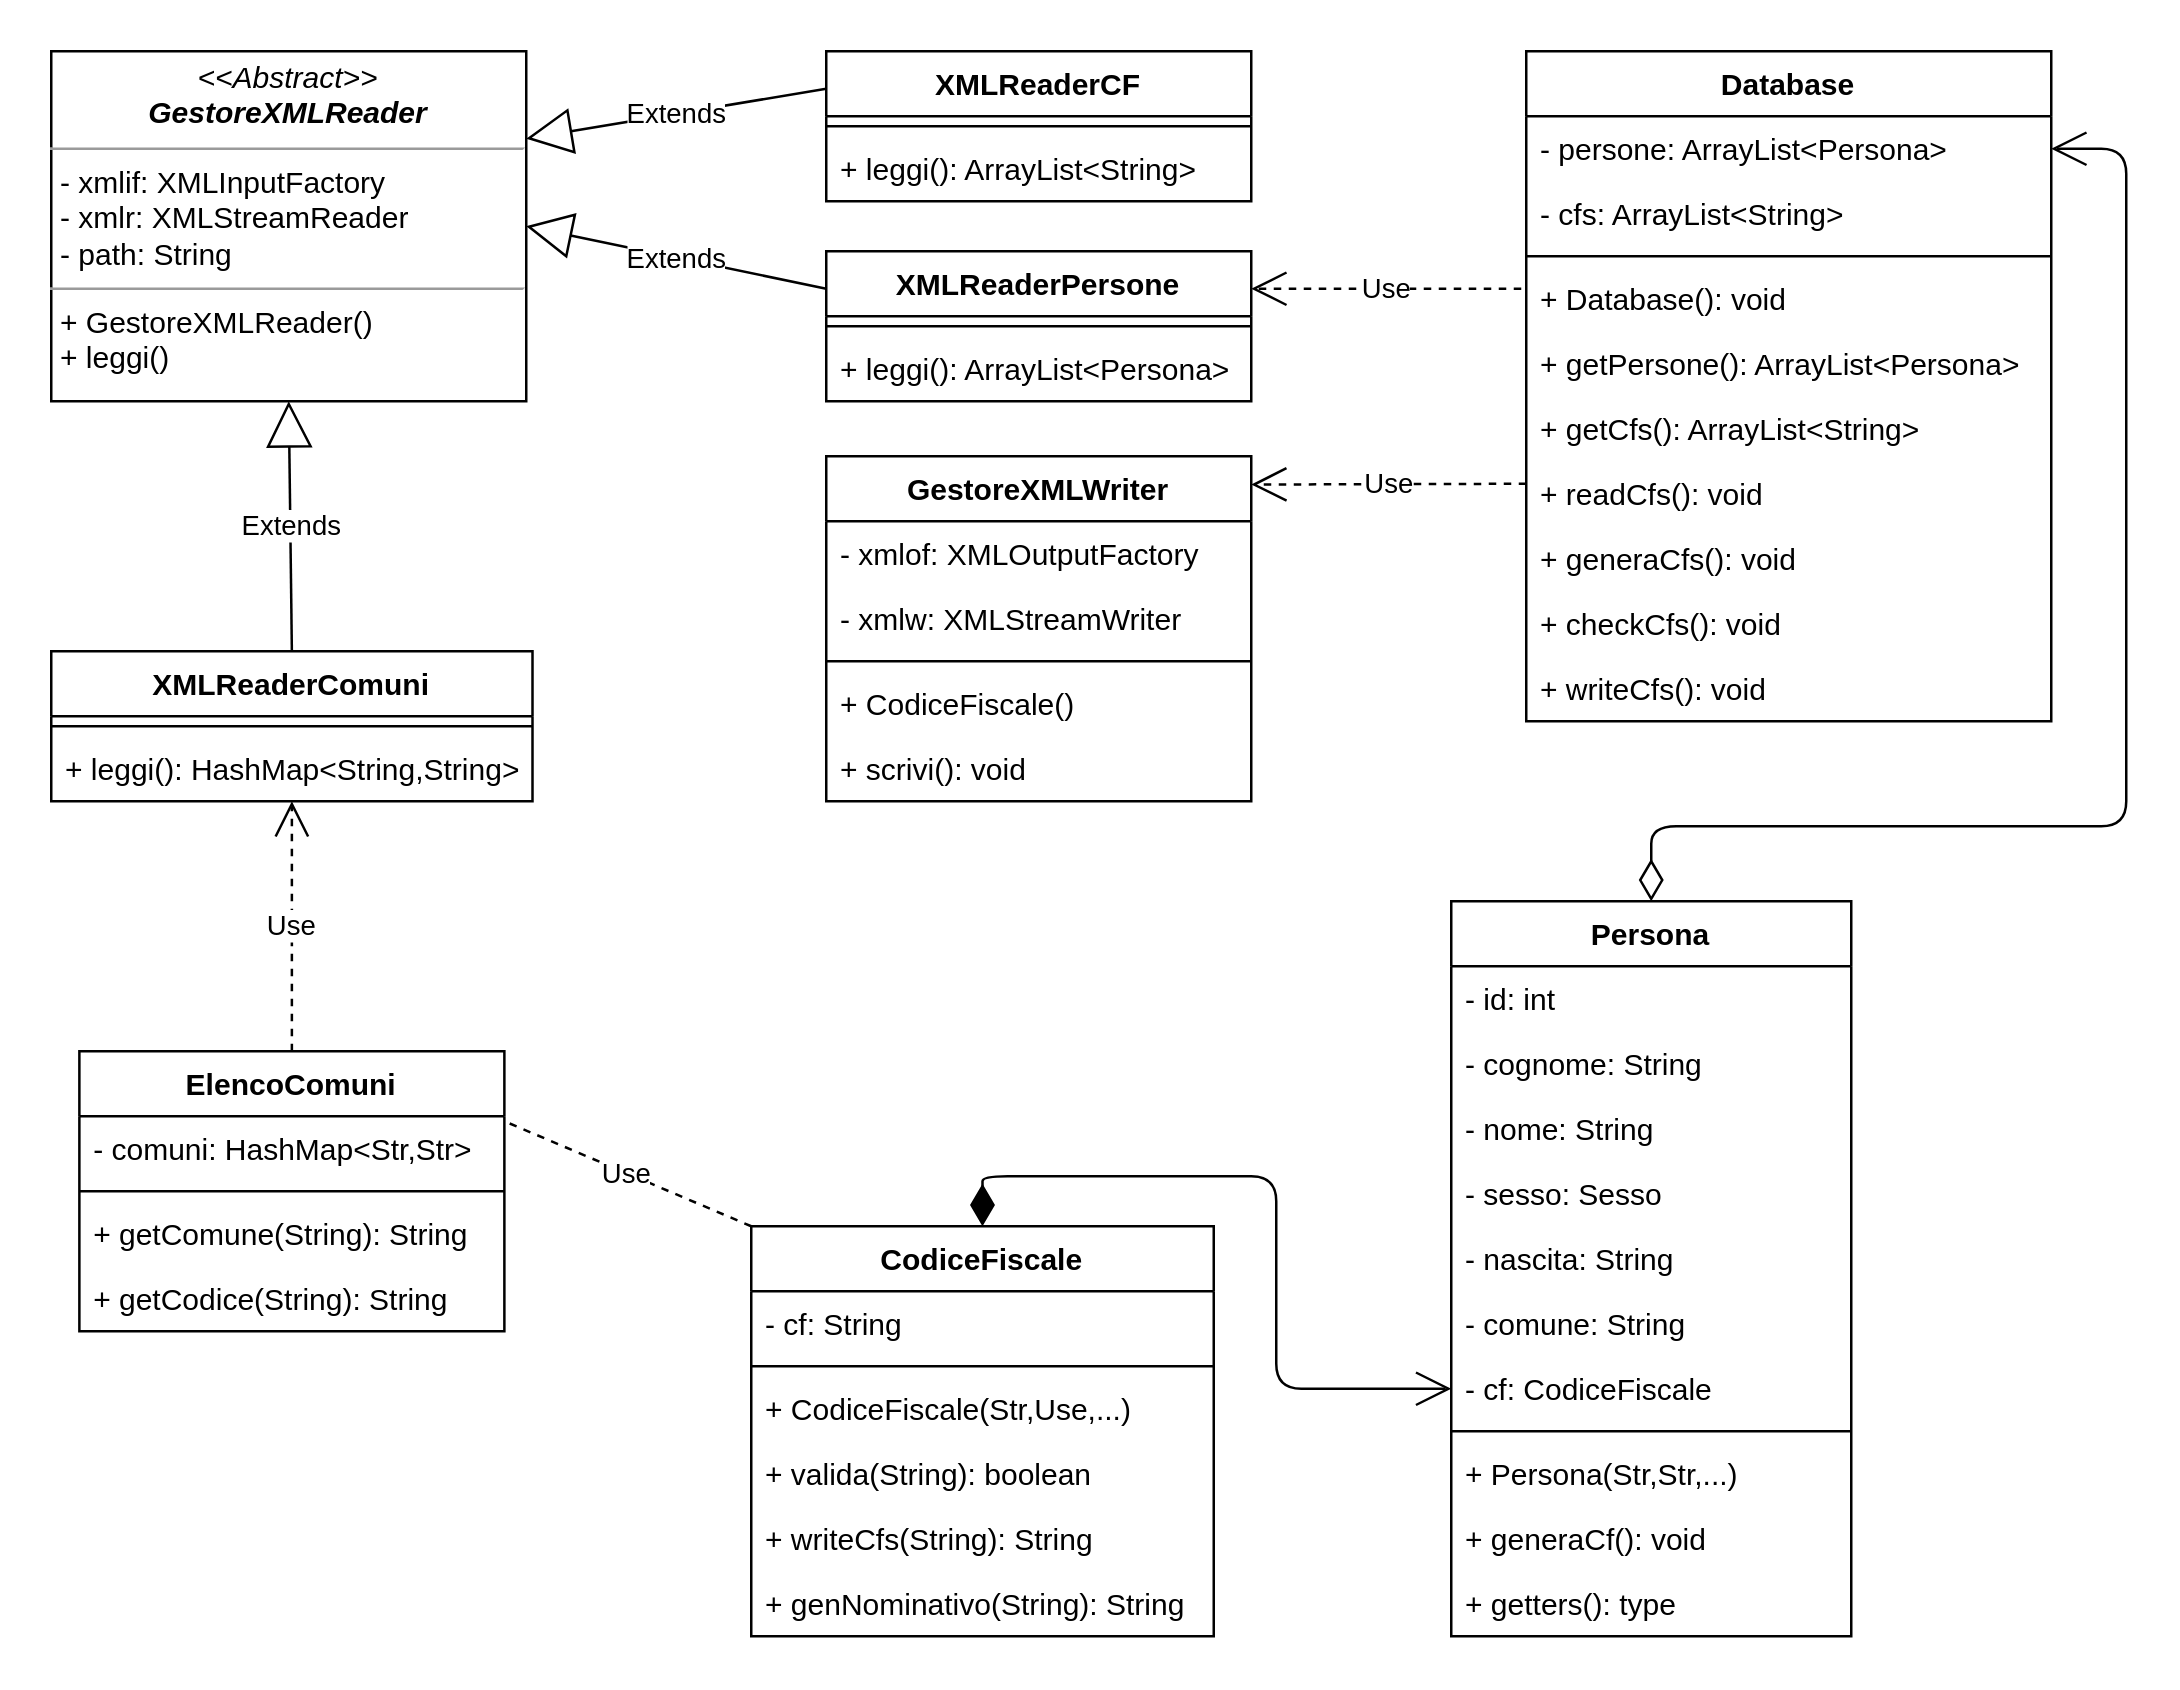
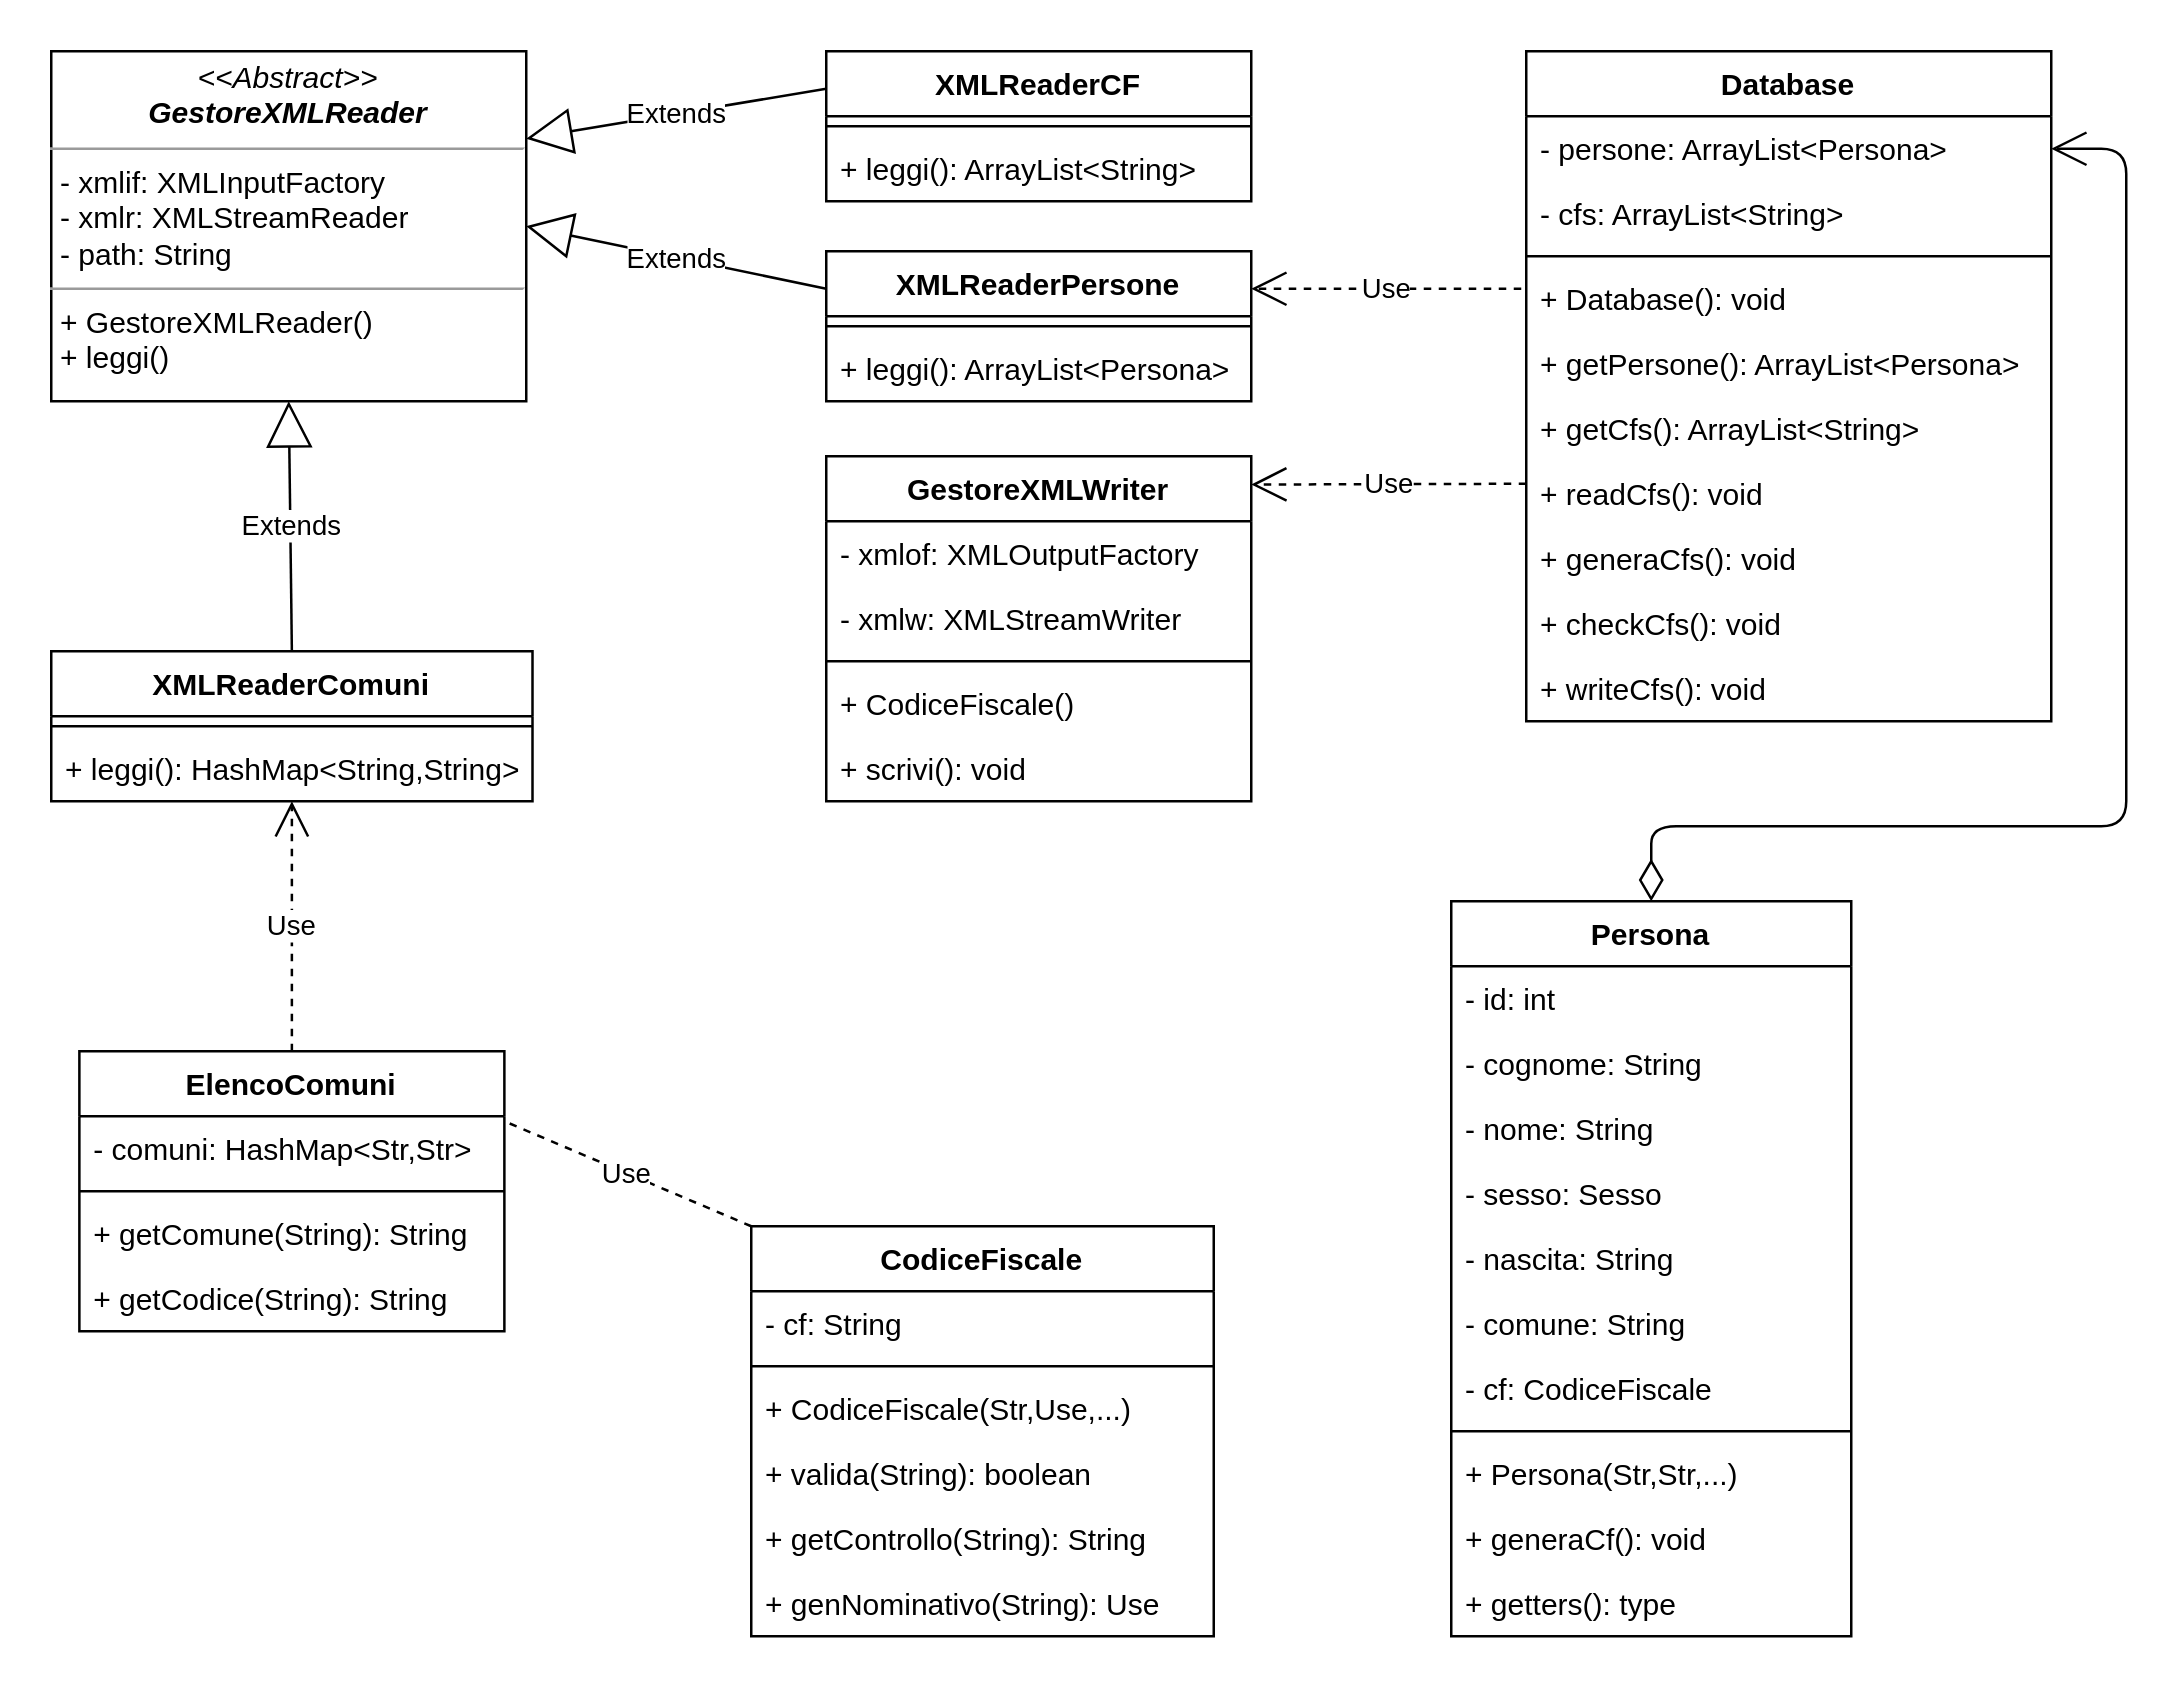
edge "- cf: CodiceFiscale" -- "CodiceFiscale": removed
node "+ writeCfs(String): String": label "+ writeCfs(String): String" -> "+ getControllo(String): String"
node "+ genNominativo(String): String": label "+ genNominativo(String): String" -> "+ genNominativo(String): Use"
